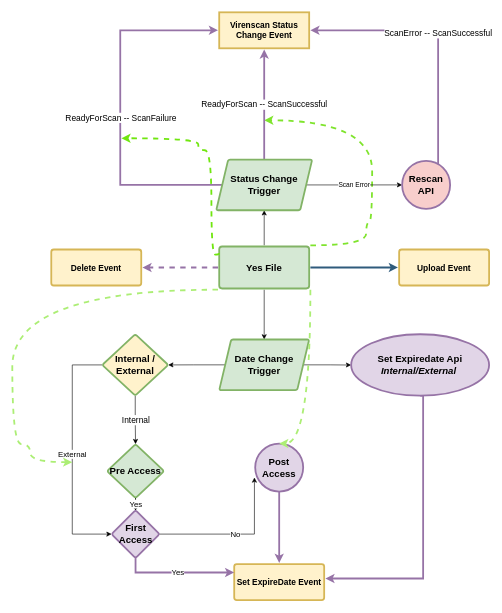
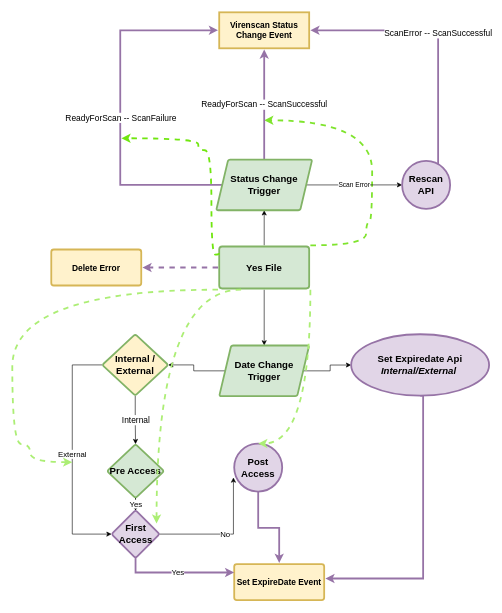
node "Rescan API": fillcolor #f8cecc -> #e1d5e7
node "Delete Event": label "Delete Event" -> "Delete Error"
edge "Yes File" -> "Upload Event": removed
node "Upload Event": removed
node "Date Change Trigger": moved (264, 365) -> (264, 371)
edge "Yes File" -> "First Access": added
node "Post Access": moved (279, 468) -> (258, 468)
